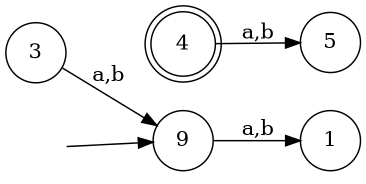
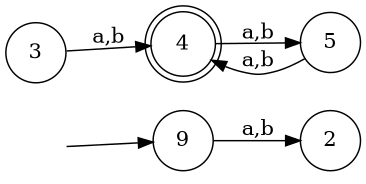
edge "5" -> "4": added, label "a,b"
edge "3" -> "9": now "3" -> "4"
node "1": label "1" -> "2"
